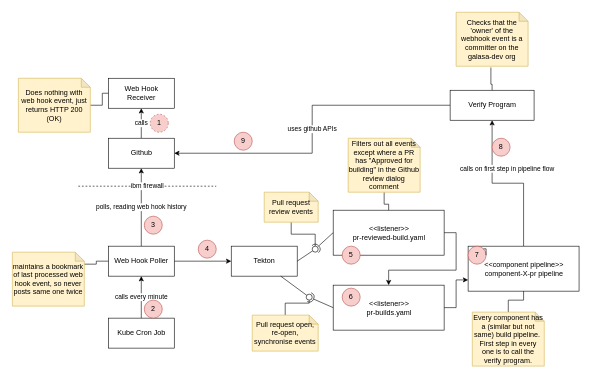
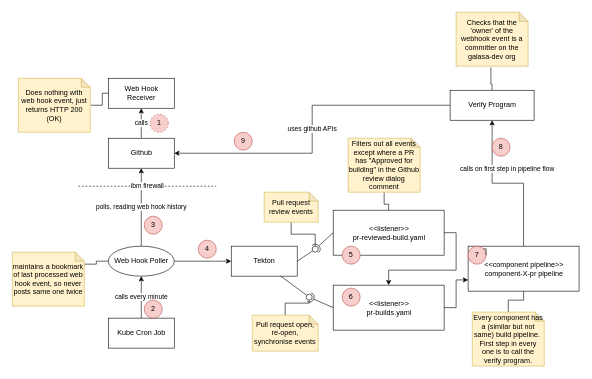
node "Web Hook Poller": shape rectangle -> ellipse
